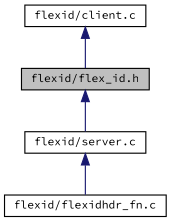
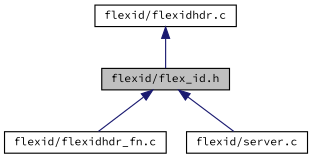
node "flexid/client.c": label "flexid/client.c" -> "flexid/flexidhdr.c"
edge "flexid/flexidhdr_fn.c" -> "flexid/server.c": now "flexid/flexidhdr_fn.c" -> "flexid/flex_id.h"
